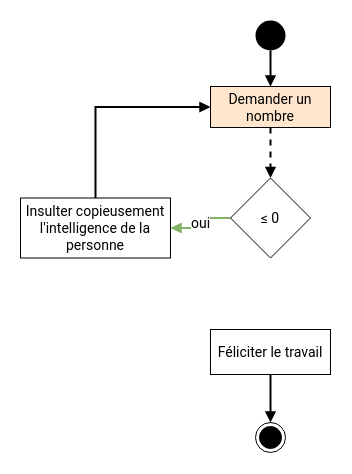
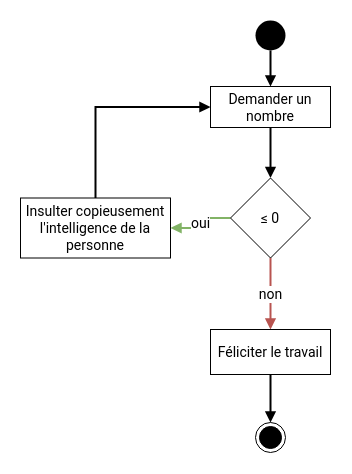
node "Demander un nombre": fillcolor #ffe6cc -> #ffffff
edge "Demander un nombre" -> "≤ 0": style dashed -> solid
edge "≤ 0" -> "Féliciter le travail": added, label "non"
